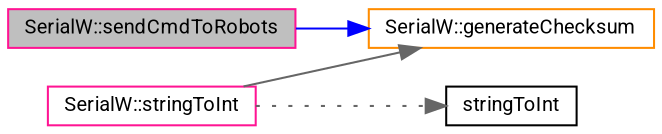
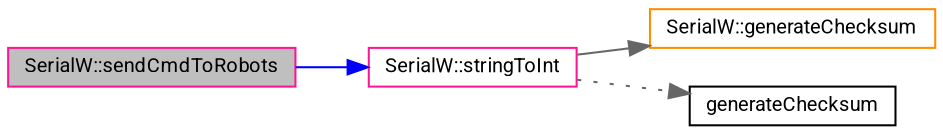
edge "SerialW::sendCmdToRobots" -> "SerialW::generateChecksum": now "SerialW::sendCmdToRobots" -> "SerialW::stringToInt"
node "stringToInt": label "stringToInt" -> "generateChecksum"
